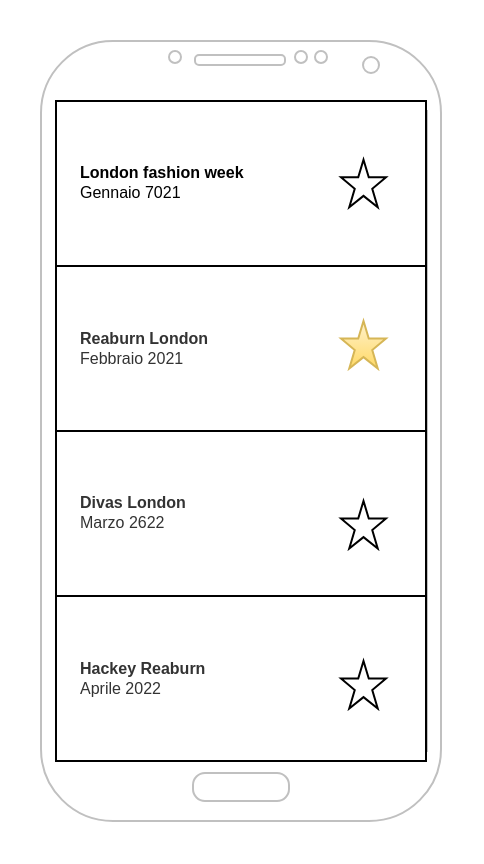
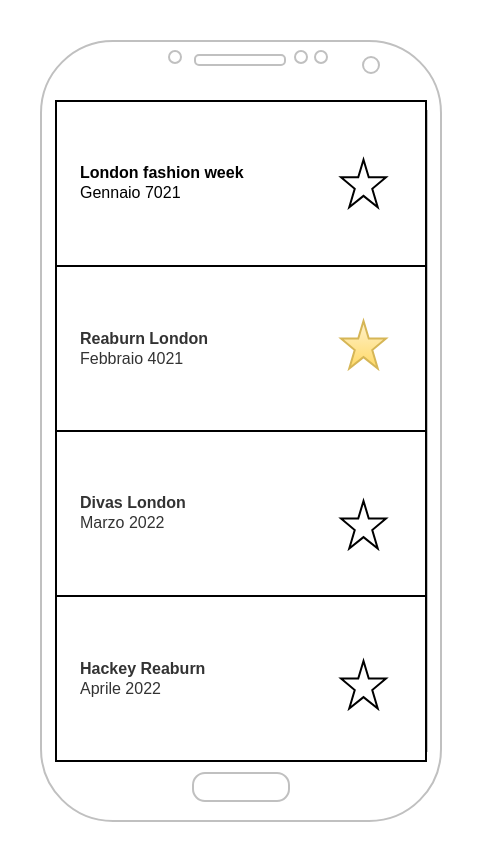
node "Reaburn London Febbraio 2021": label "Reaburn London Febbraio 2021" -> "Reaburn London Febbraio 4021"
node "Divas London Marzo 2622": label "Divas London Marzo 2622" -> "Divas London Marzo 2022"
